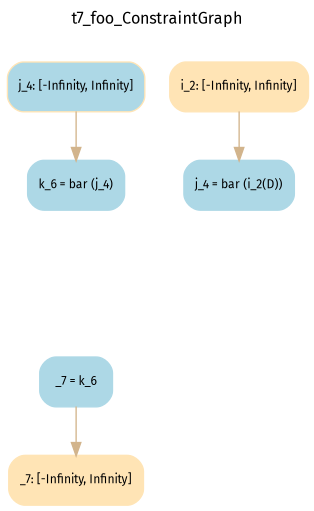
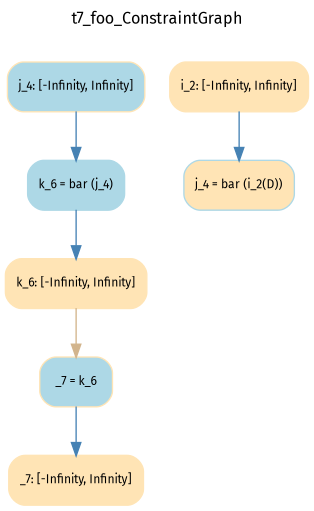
edge "j_4: [-Infinity, Infinity]" -> "k_6 = bar (j_4)": color tan -> steelblue
edge "i_2: [-Infinity, Infinity]" -> "j_4 = bar (i_2(D))": color tan -> steelblue
node "j_4 = bar (i_2(D))": fillcolor lightblue -> moccasin
node "k_6: [-Infinity, Infinity]": added
node "_7 = k_6": color lightblue -> moccasin
edge "_7 = k_6" -> "_7: [-Infinity, Infinity]": color tan -> steelblue
